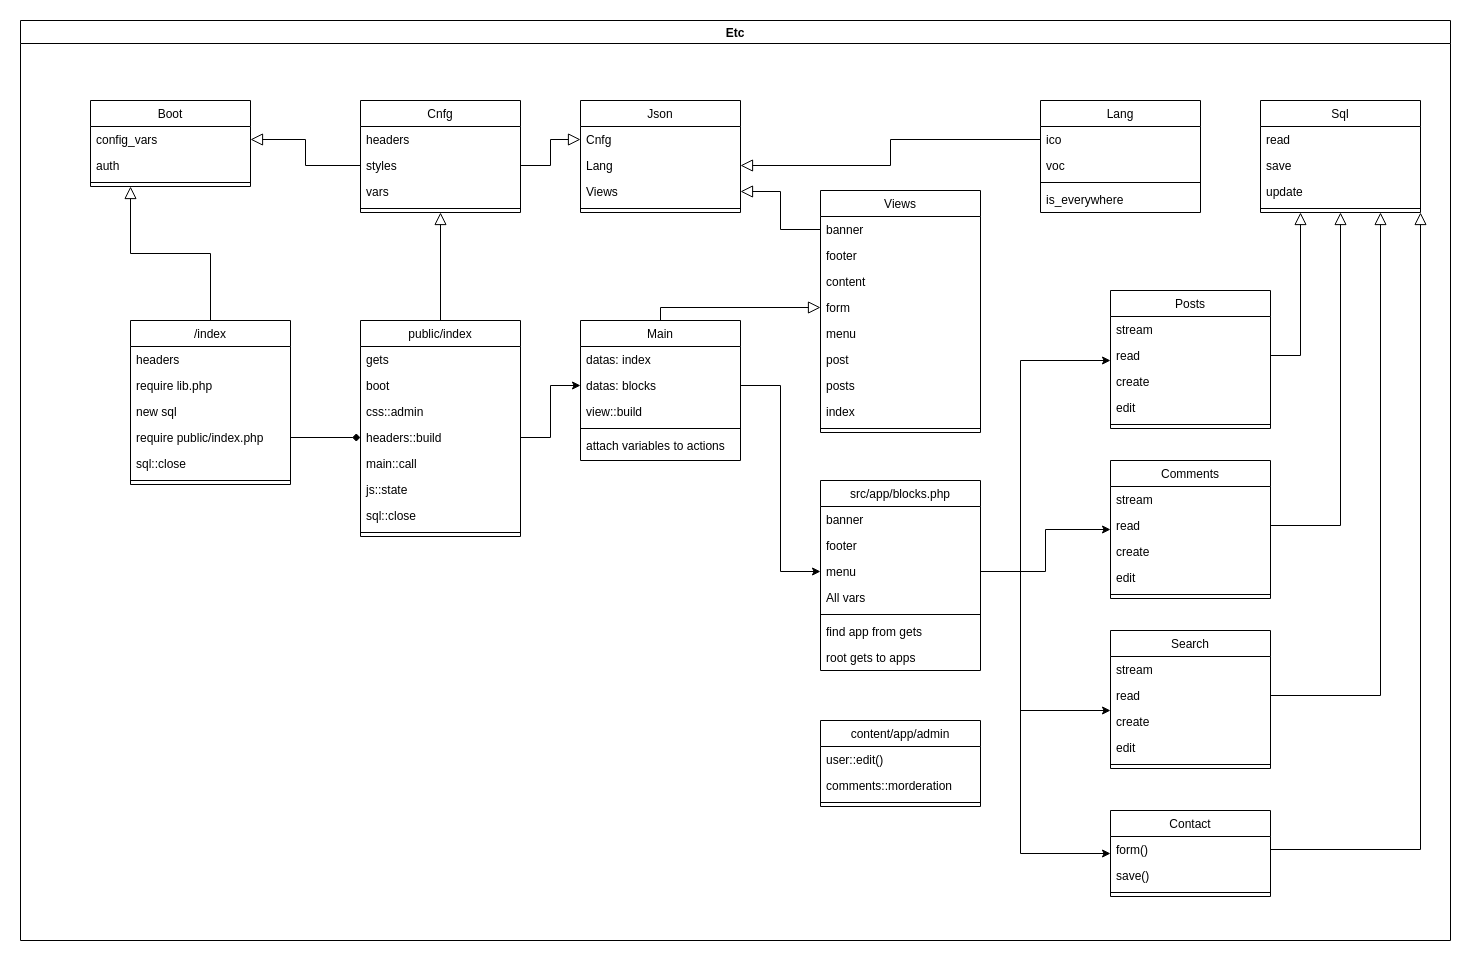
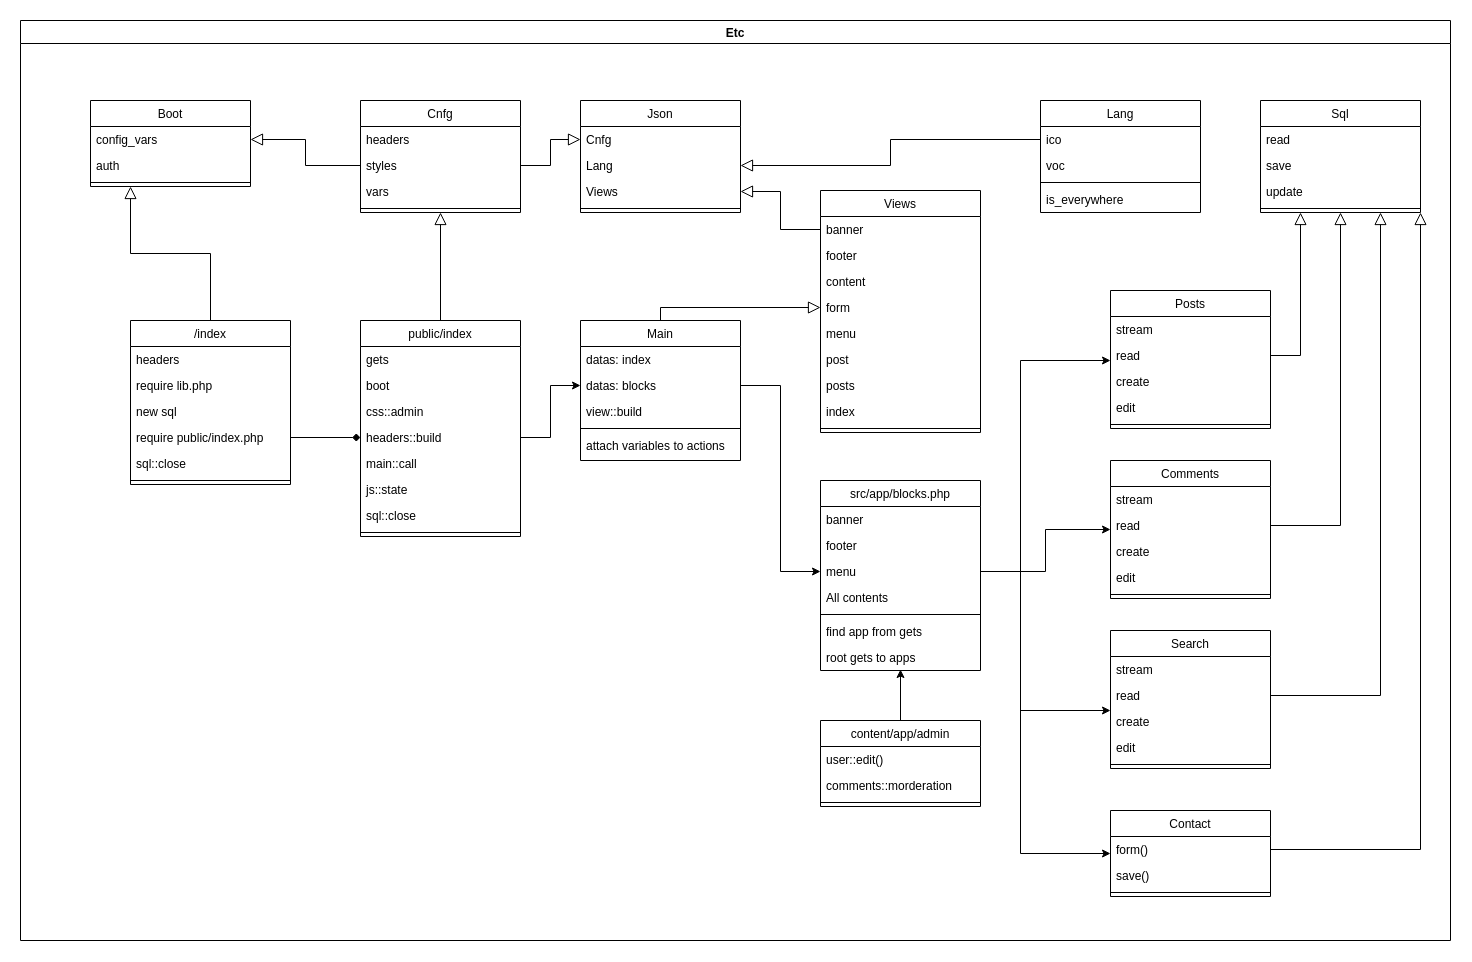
node "All vars": label "All vars" -> "All contents"
edge "content/app/admin" -> "root gets to apps": added
